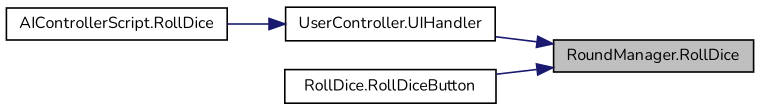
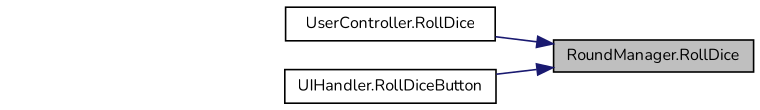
node "AIControllerScript.RollDice": removed
node "UserController.UIHandler": label "UserController.UIHandler" -> "UserController.RollDice"
node "RollDice.RollDiceButton": label "RollDice.RollDiceButton" -> "UIHandler.RollDiceButton"
